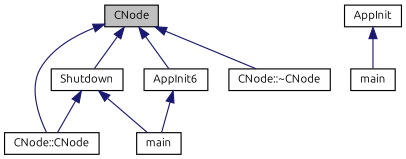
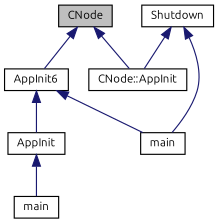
edge "Shutdown" -> "CNode": removed
node "CNode::~CNode": removed
edge "AppInit" -> "AppInit6": added
node "CNode::CNode": label "CNode::CNode" -> "CNode::AppInit"
